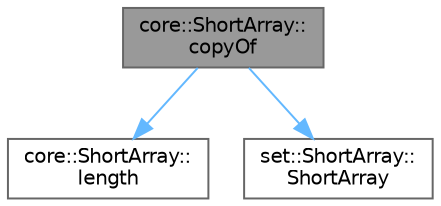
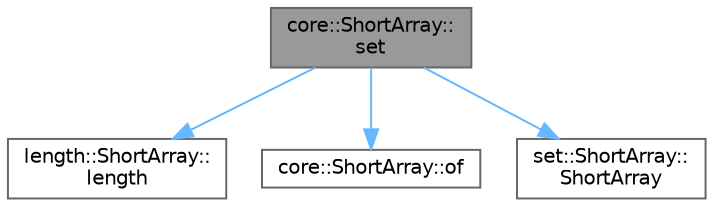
node "core::ShortArray:: copyOf": label "core::ShortArray:: copyOf" -> "core::ShortArray:: set"
node "core::ShortArray:: length": label "core::ShortArray:: length" -> "length::ShortArray:: length"
node "core::ShortArray::of": added
